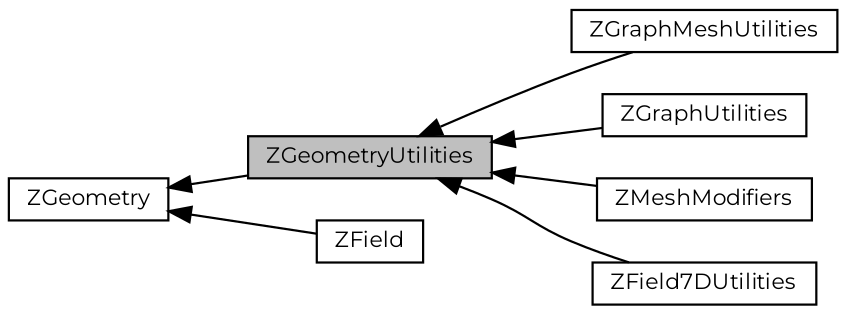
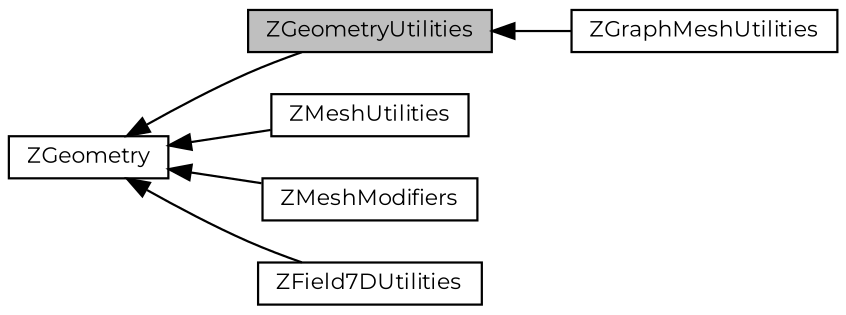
node "ZGraphUtilities": removed
edge "ZMeshModifiers" -> "ZGeometryUtilities": now "ZMeshModifiers" -> "ZGeometry"
edge "ZField7DUtilities" -> "ZGeometryUtilities": now "ZField7DUtilities" -> "ZGeometry"
node "ZField": label "ZField" -> "ZMeshUtilities"
